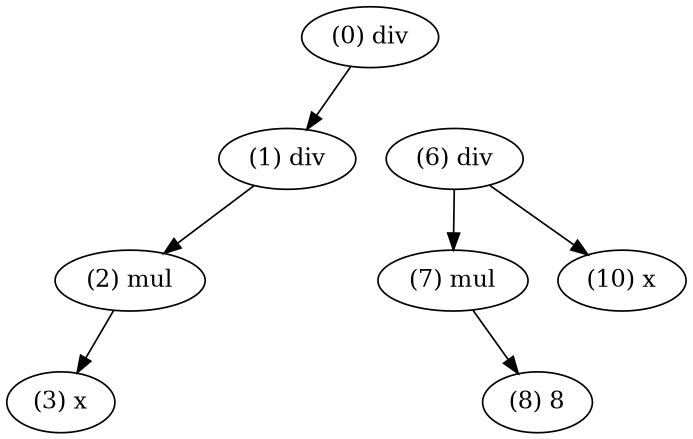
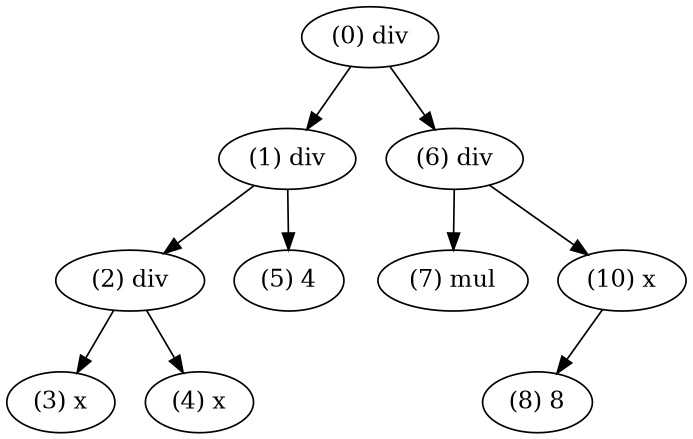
edge "(0) div" -> "(6) div": added
node "(2) mul": label "(2) mul" -> "(2) div"
node "(5) 4": added
edge "(7) mul" -> "(8) 8": now "(10) x" -> "(8) 8"
node "(4) x": added
